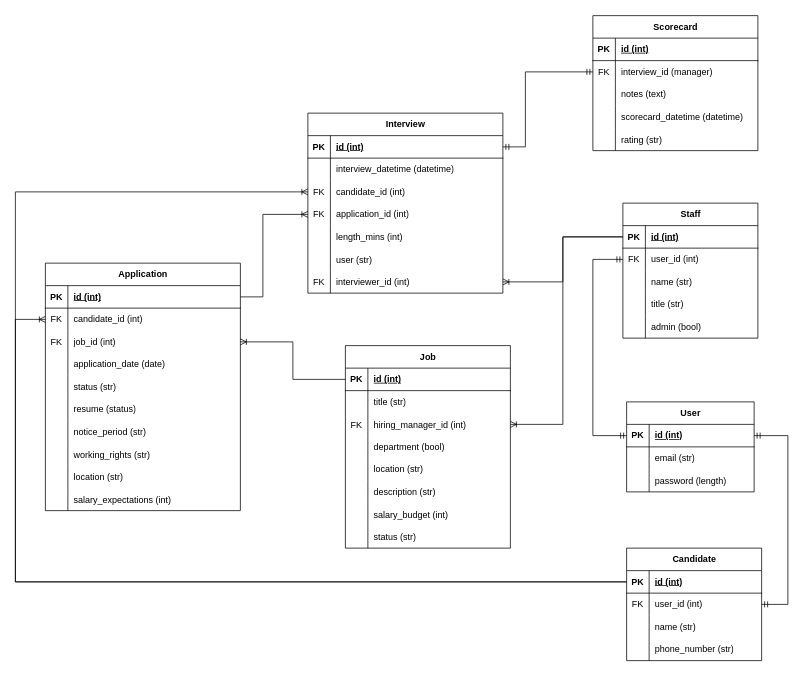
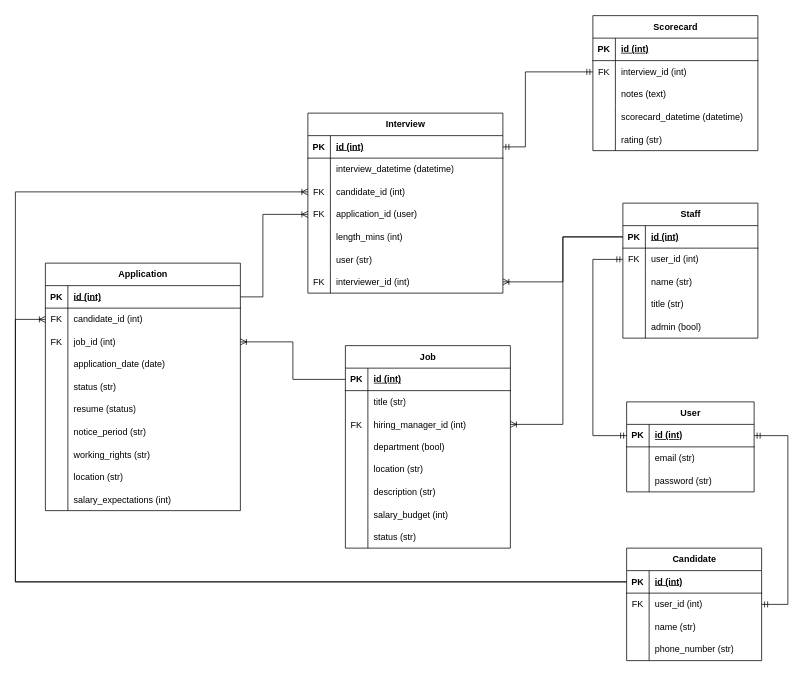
node "interview_id (manager)": label "interview_id (manager)" -> "interview_id (int)"
node "application_id (int)": label "application_id (int)" -> "application_id (user)"
node "password (length)": label "password (length)" -> "password (str)"
